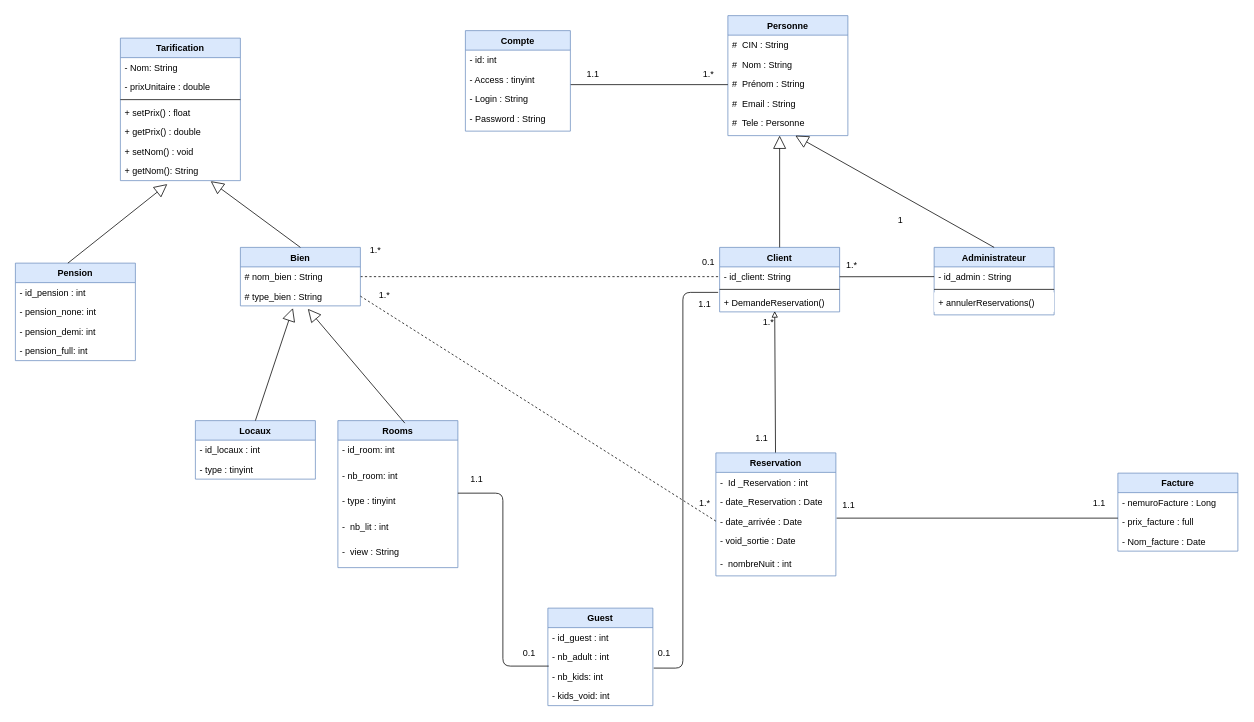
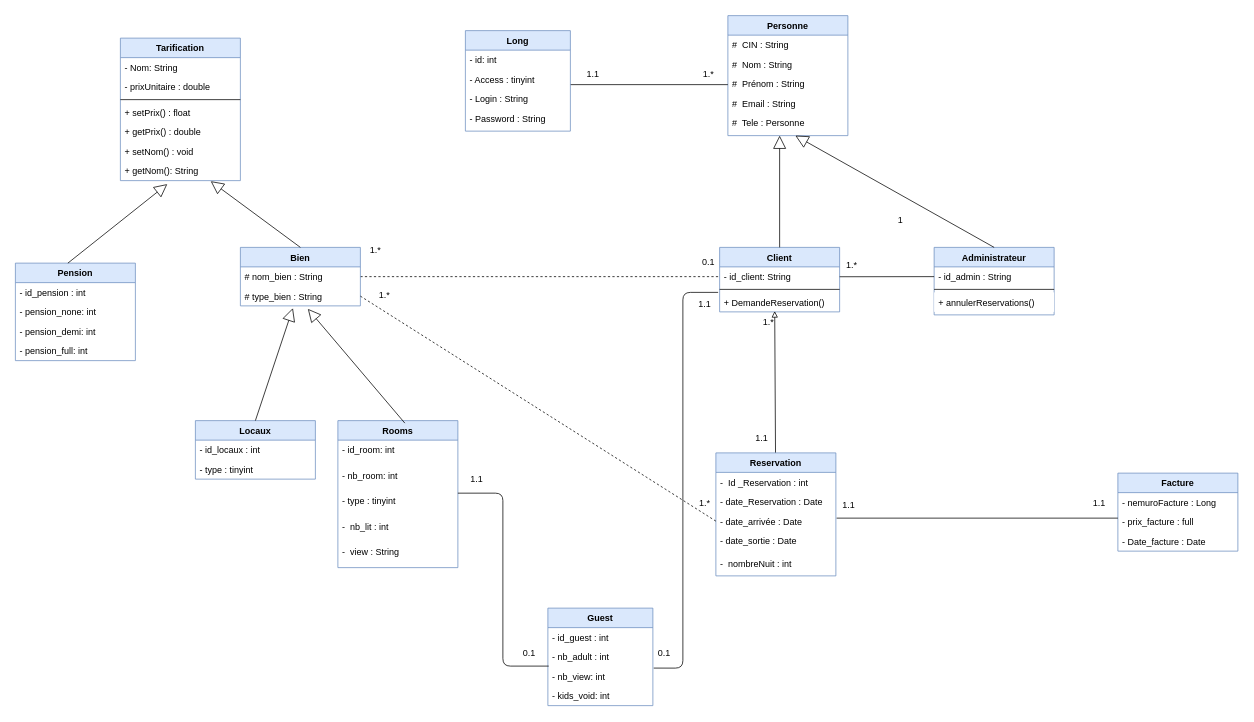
node "Compte": label "Compte" -> "Long"
node "- void_sortie : Date": label "- void_sortie : Date" -> "- date_sortie : Date"
node "- Nom_facture : Date": label "- Nom_facture : Date" -> "- Date_facture : Date"
node "- nb_kids: int": label "- nb_kids: int" -> "- nb_view: int"
